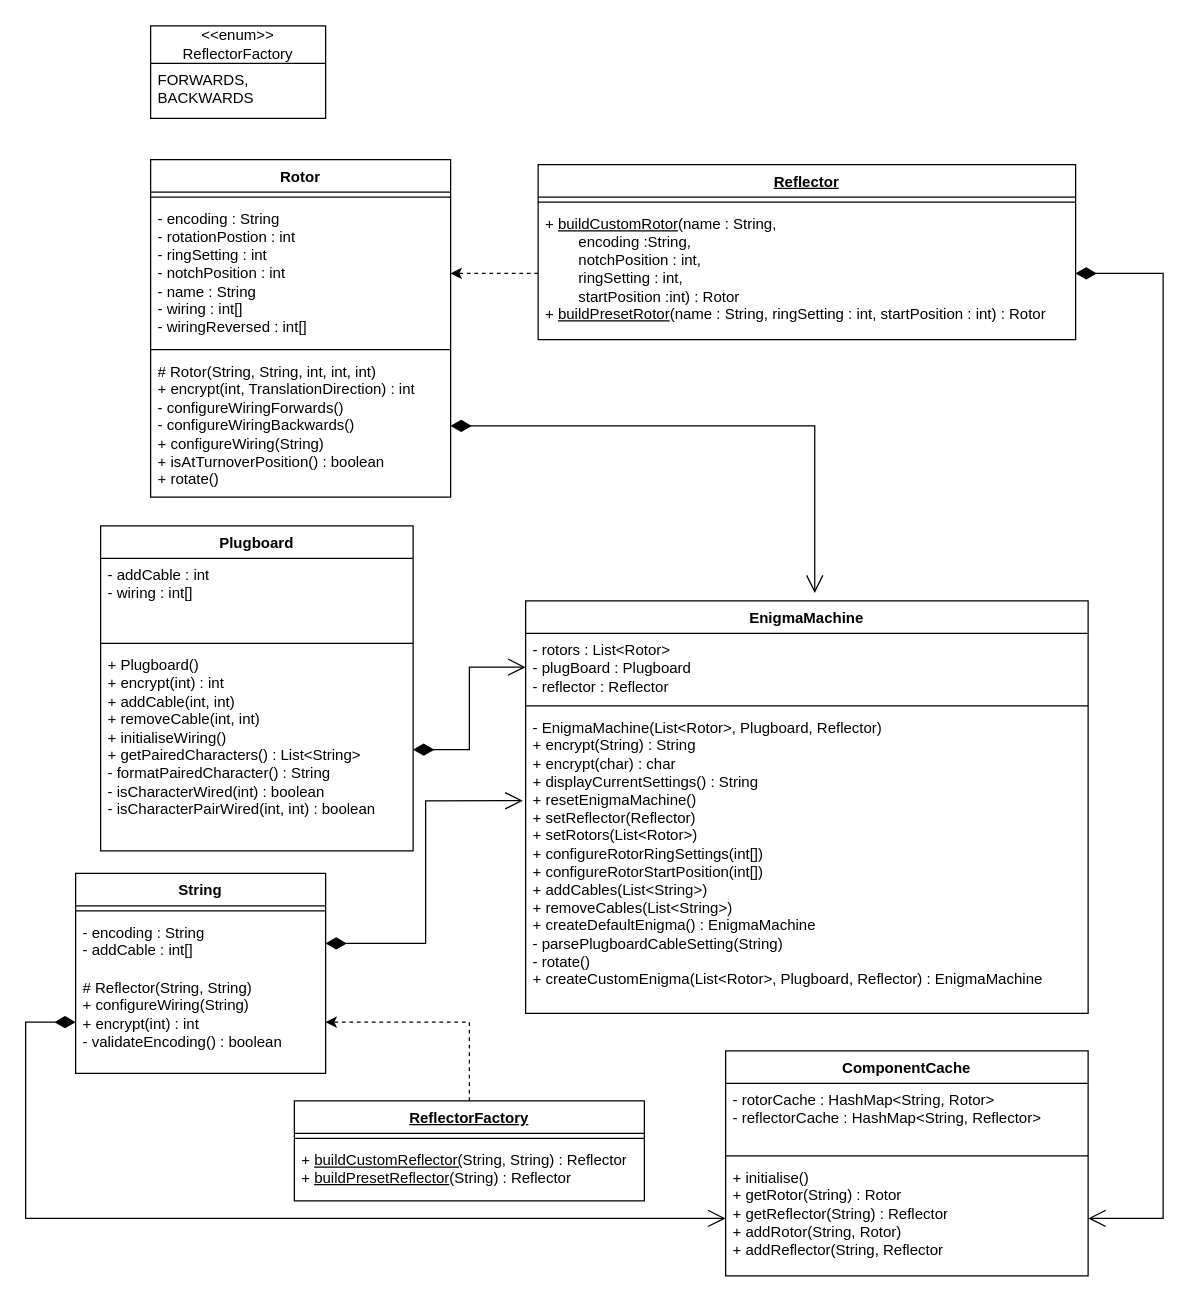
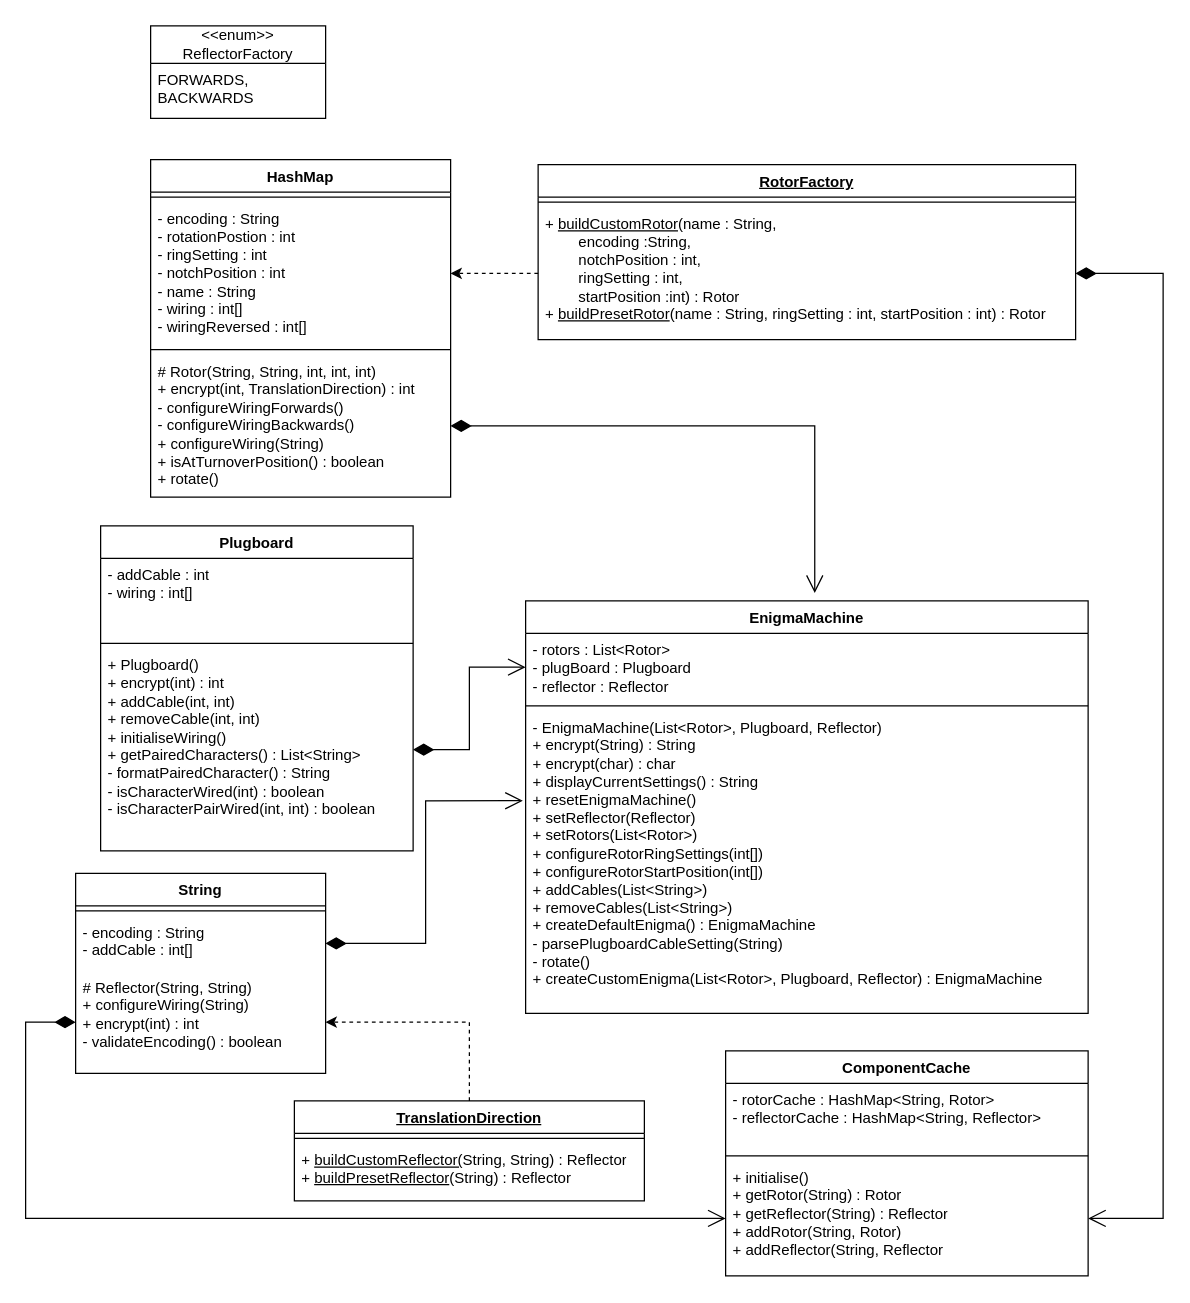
node "Rotor": label "Rotor" -> "HashMap"
node "Reflector": label "Reflector" -> "RotorFactory"
node "ReflectorFactory": label "ReflectorFactory" -> "TranslationDirection"
